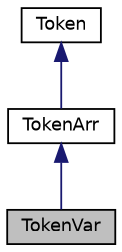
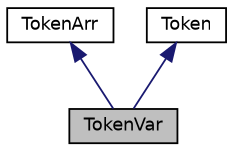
edge "TokenArr" -> "Token": now "TokenVar" -> "Token"
